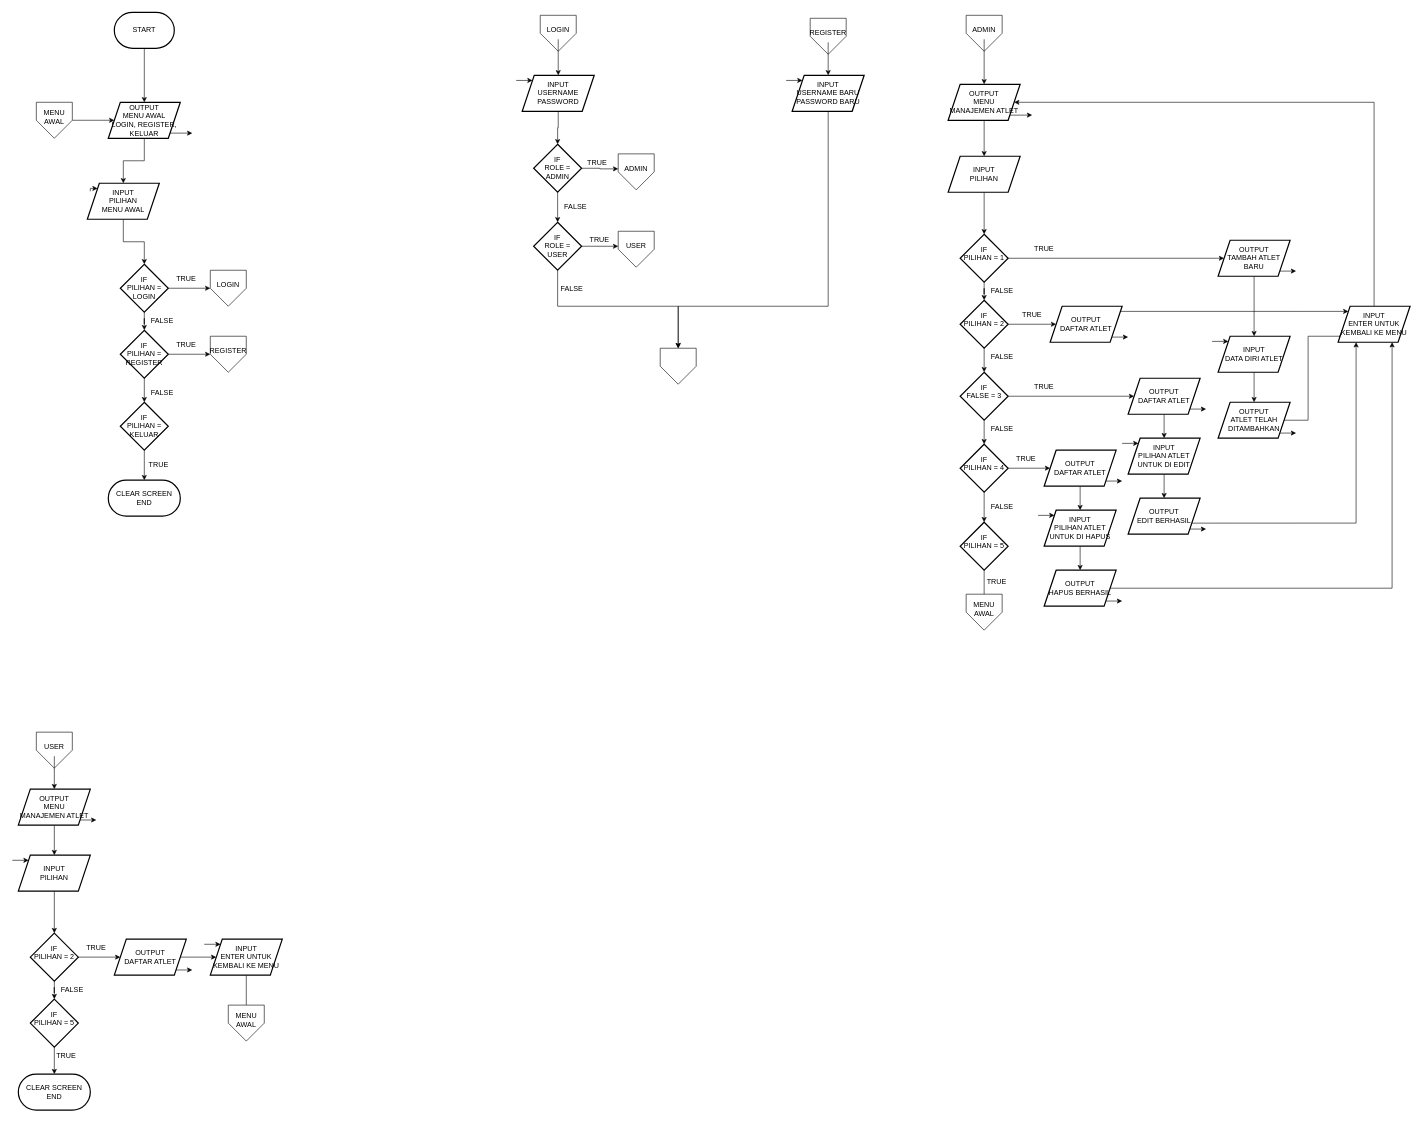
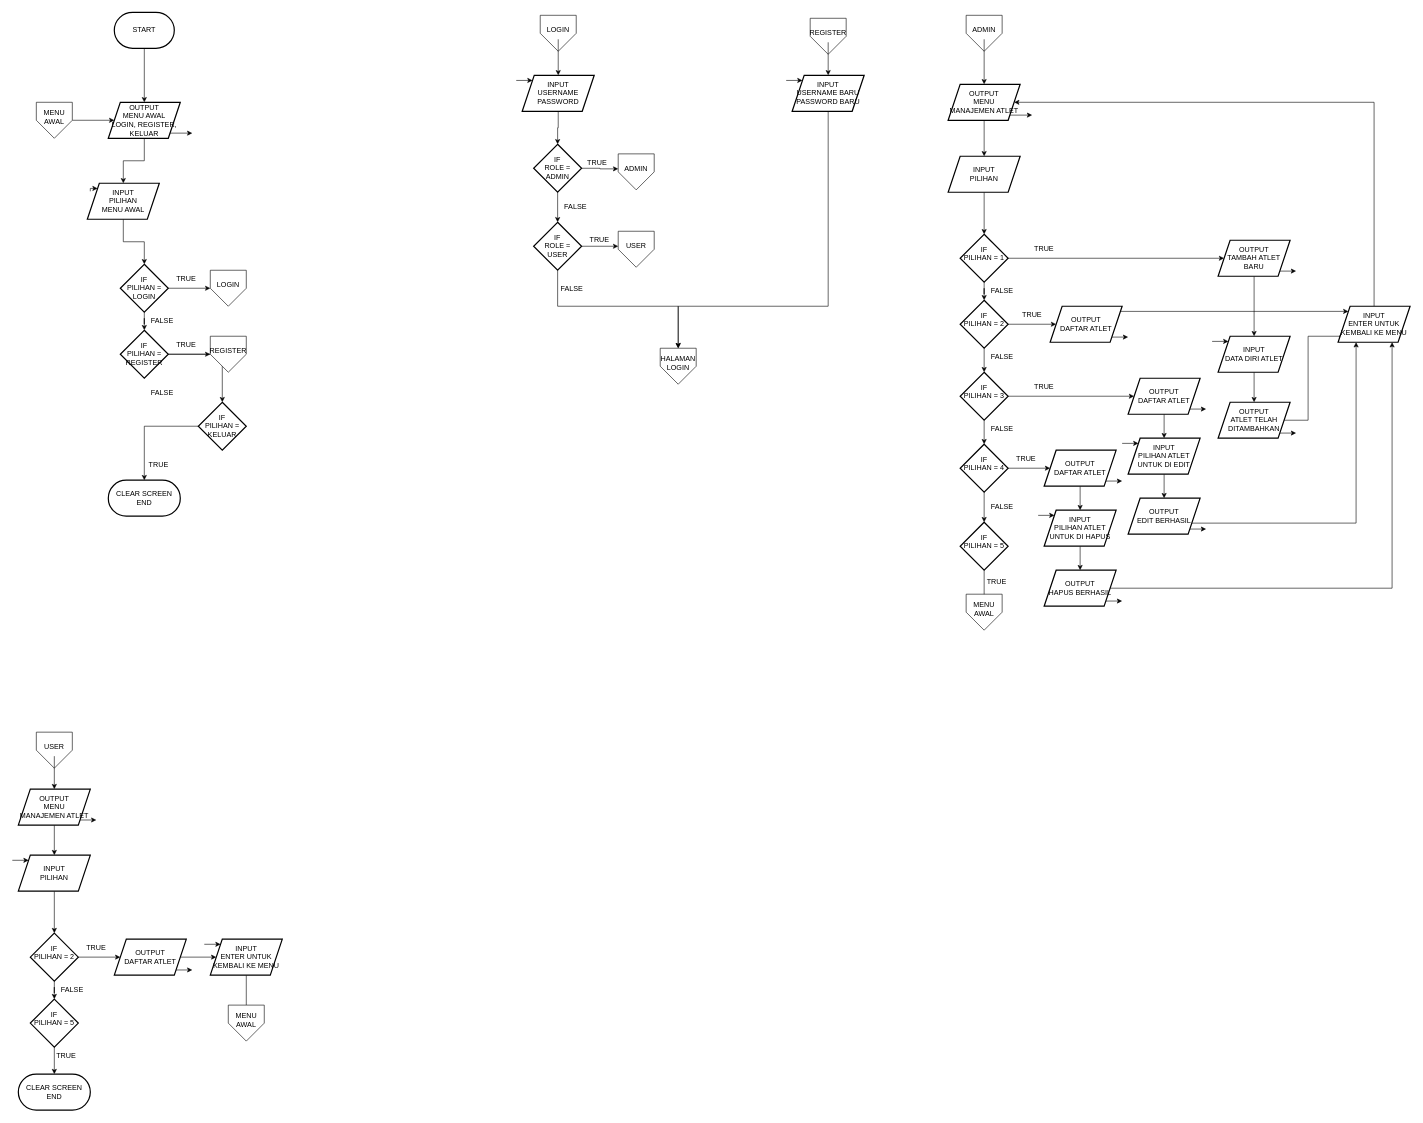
node "HALAMAN LOGIN": added
node "IF FALSE = 3": label "IF FALSE = 3" -> "IF PILIHAN = 3"
node "IF PILIHAN = KELUAR": moved (144, 426) -> (222, 426)
